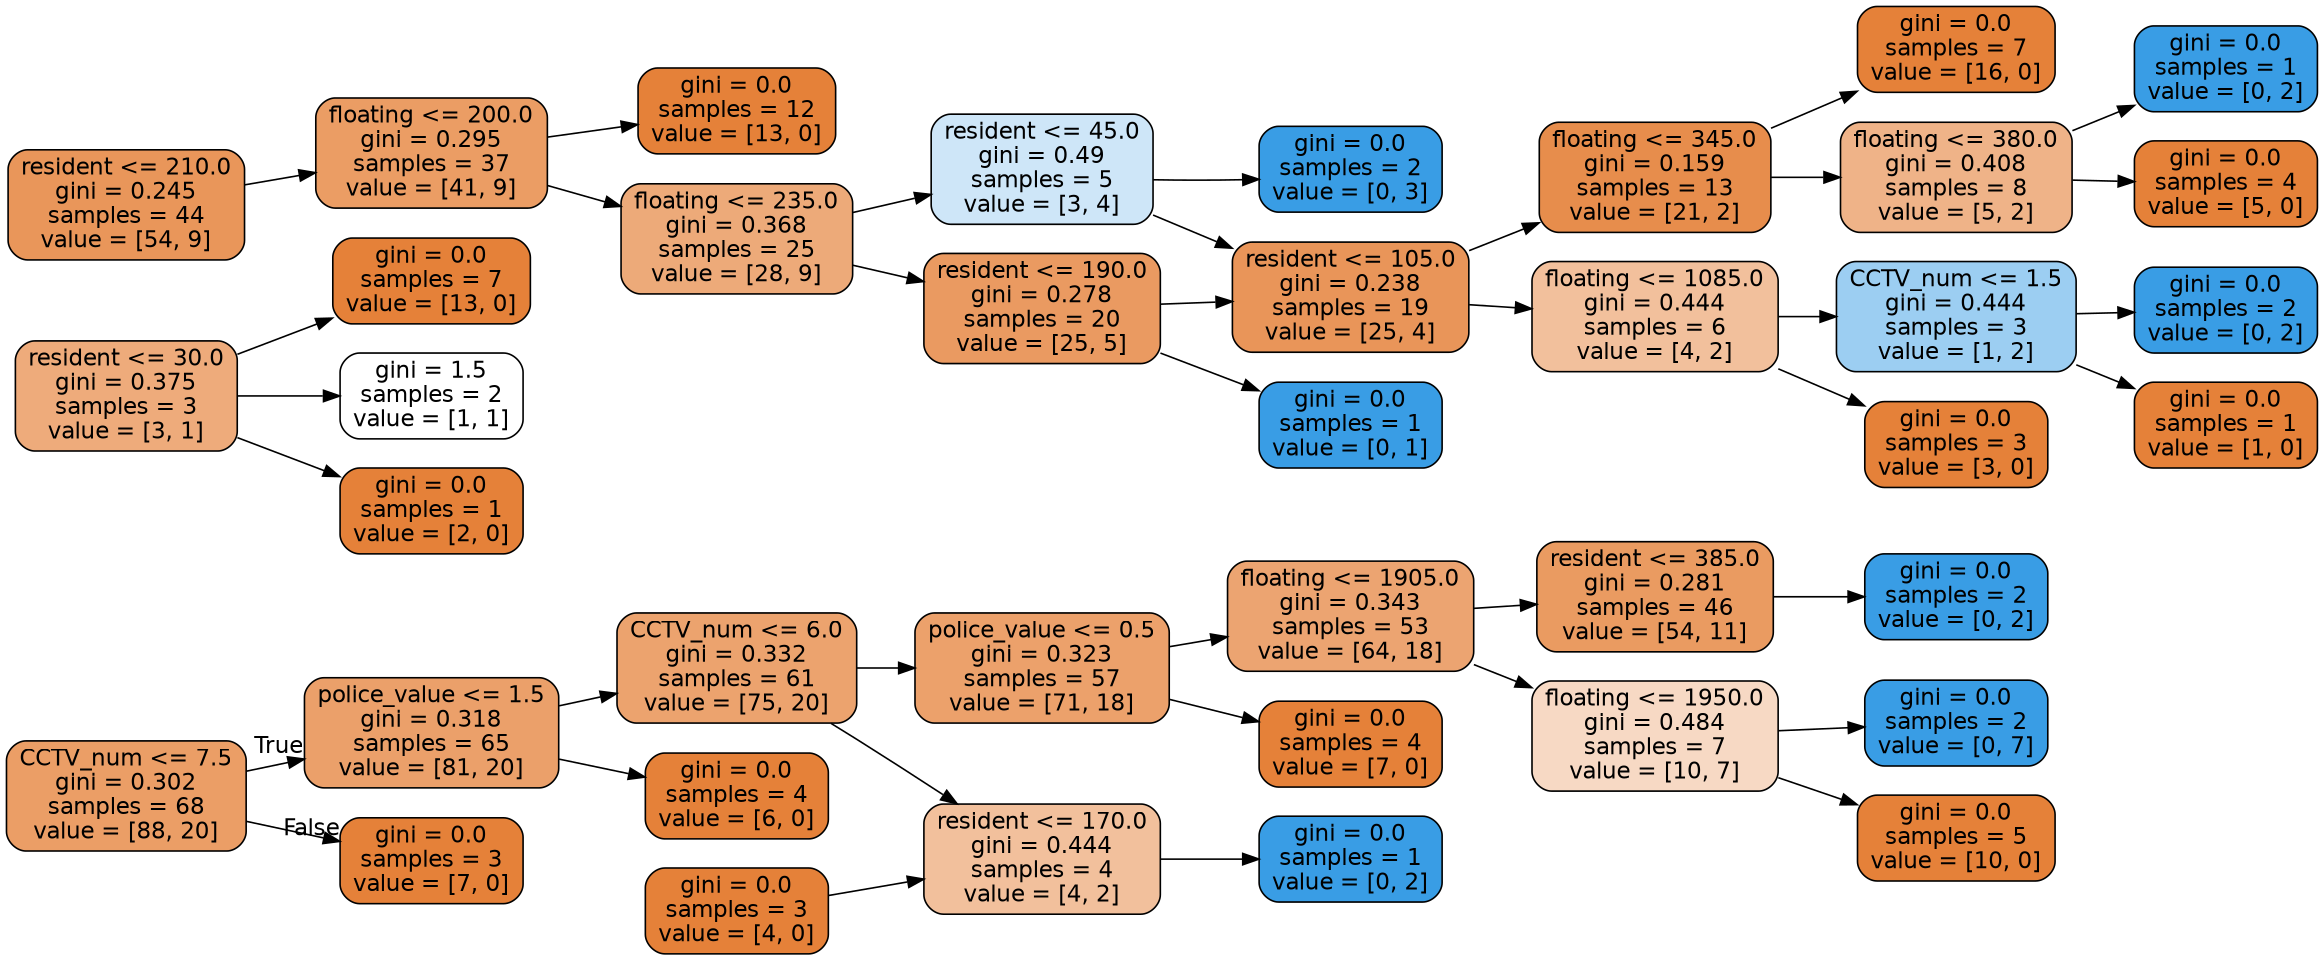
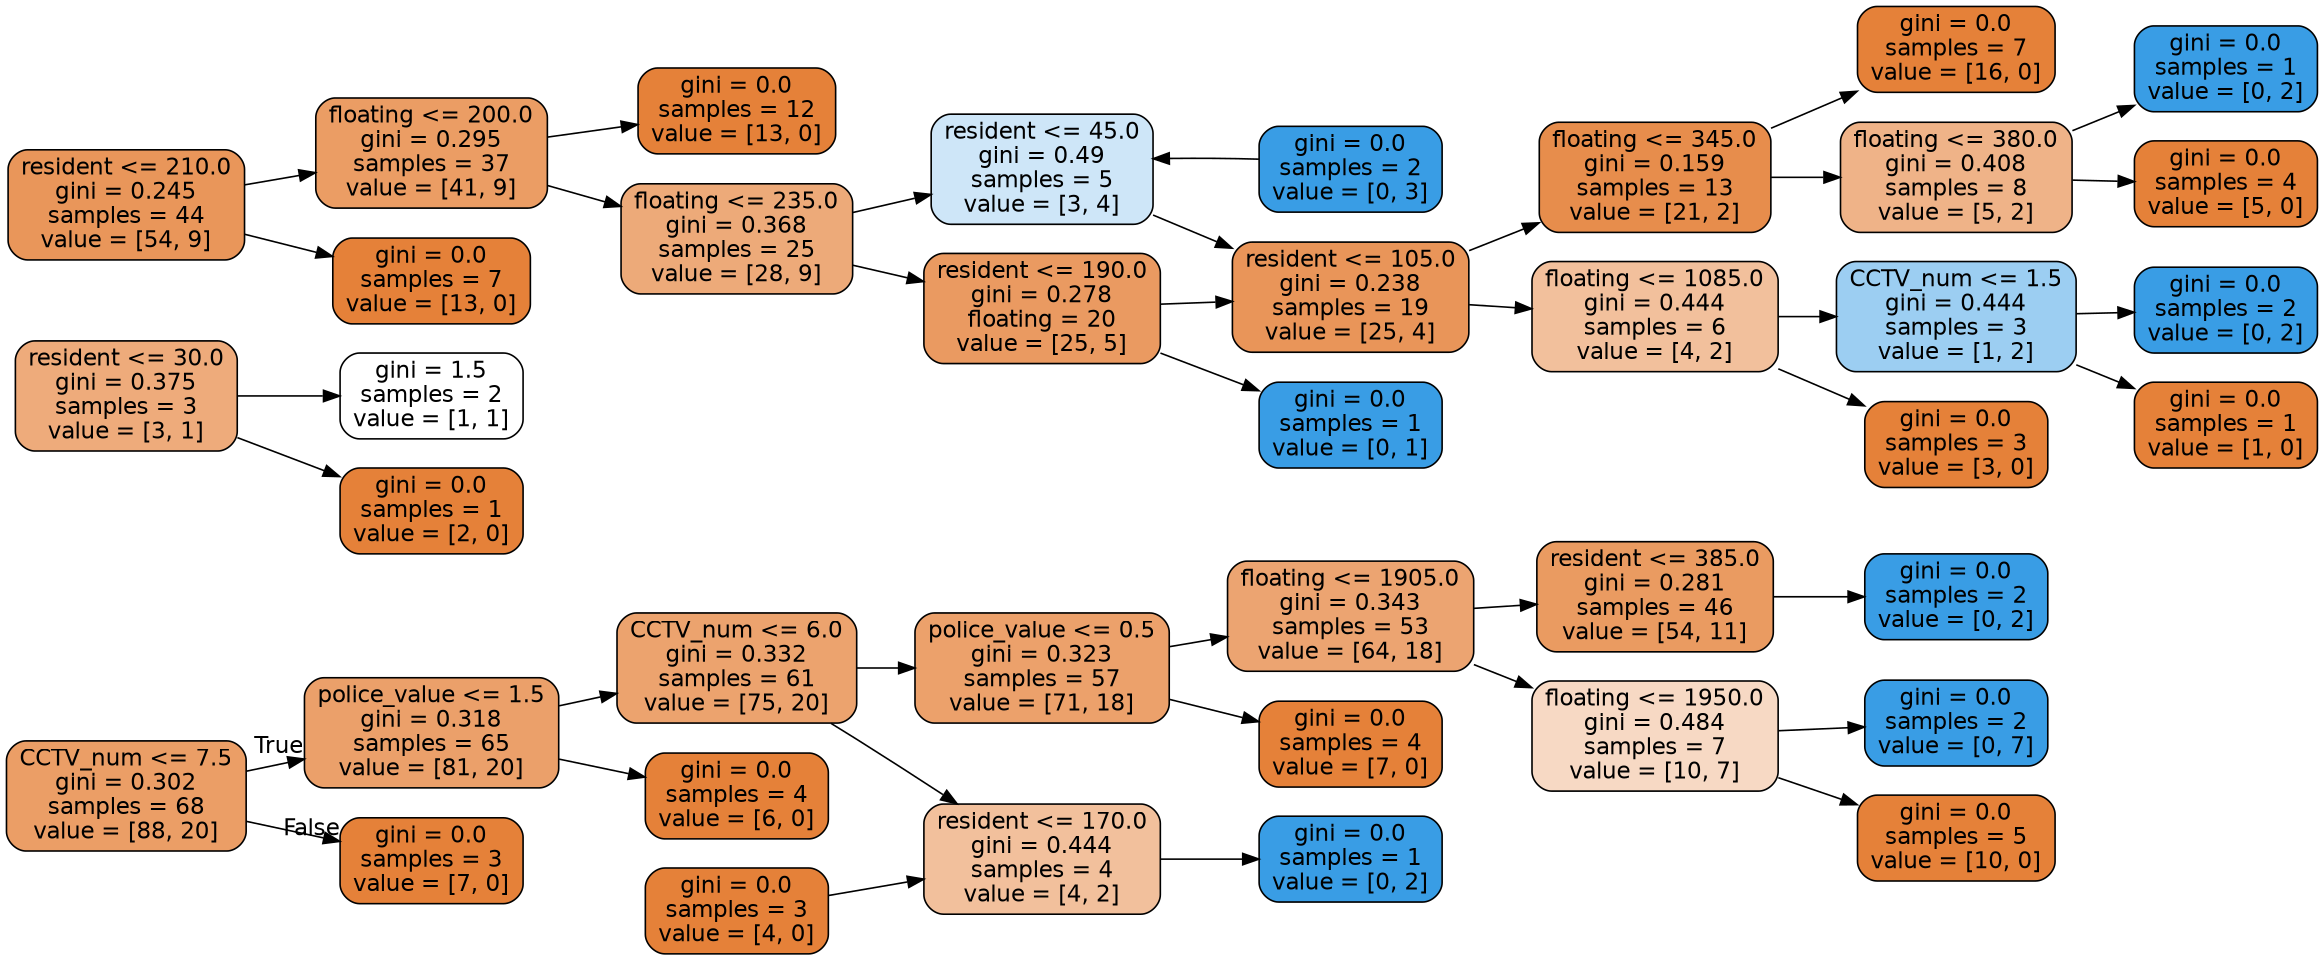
edge "resident <= 45.0 gini = 0.49 samples = 5 value = [3, 4]" -> "gini = 0.0 samples = 2 value = [0, 3]": reversed
node "resident <= 190.0 gini = 0.278 samples = 20 value = [25, 5]": label "resident <= 190.0 gini = 0.278 samples = 20 value = [25, 5]" -> "resident <= 190.0 gini = 0.278 floating = 20 value = [25, 5]"
edge "resident <= 30.0 gini = 0.375 samples = 3 value = [3, 1]" -> "gini = 0.0 samples = 7 value = [13, 0]": now "resident <= 210.0 gini = 0.245 samples = 44 value = [54, 9]" -> "gini = 0.0 samples = 7 value = [13, 0]"
